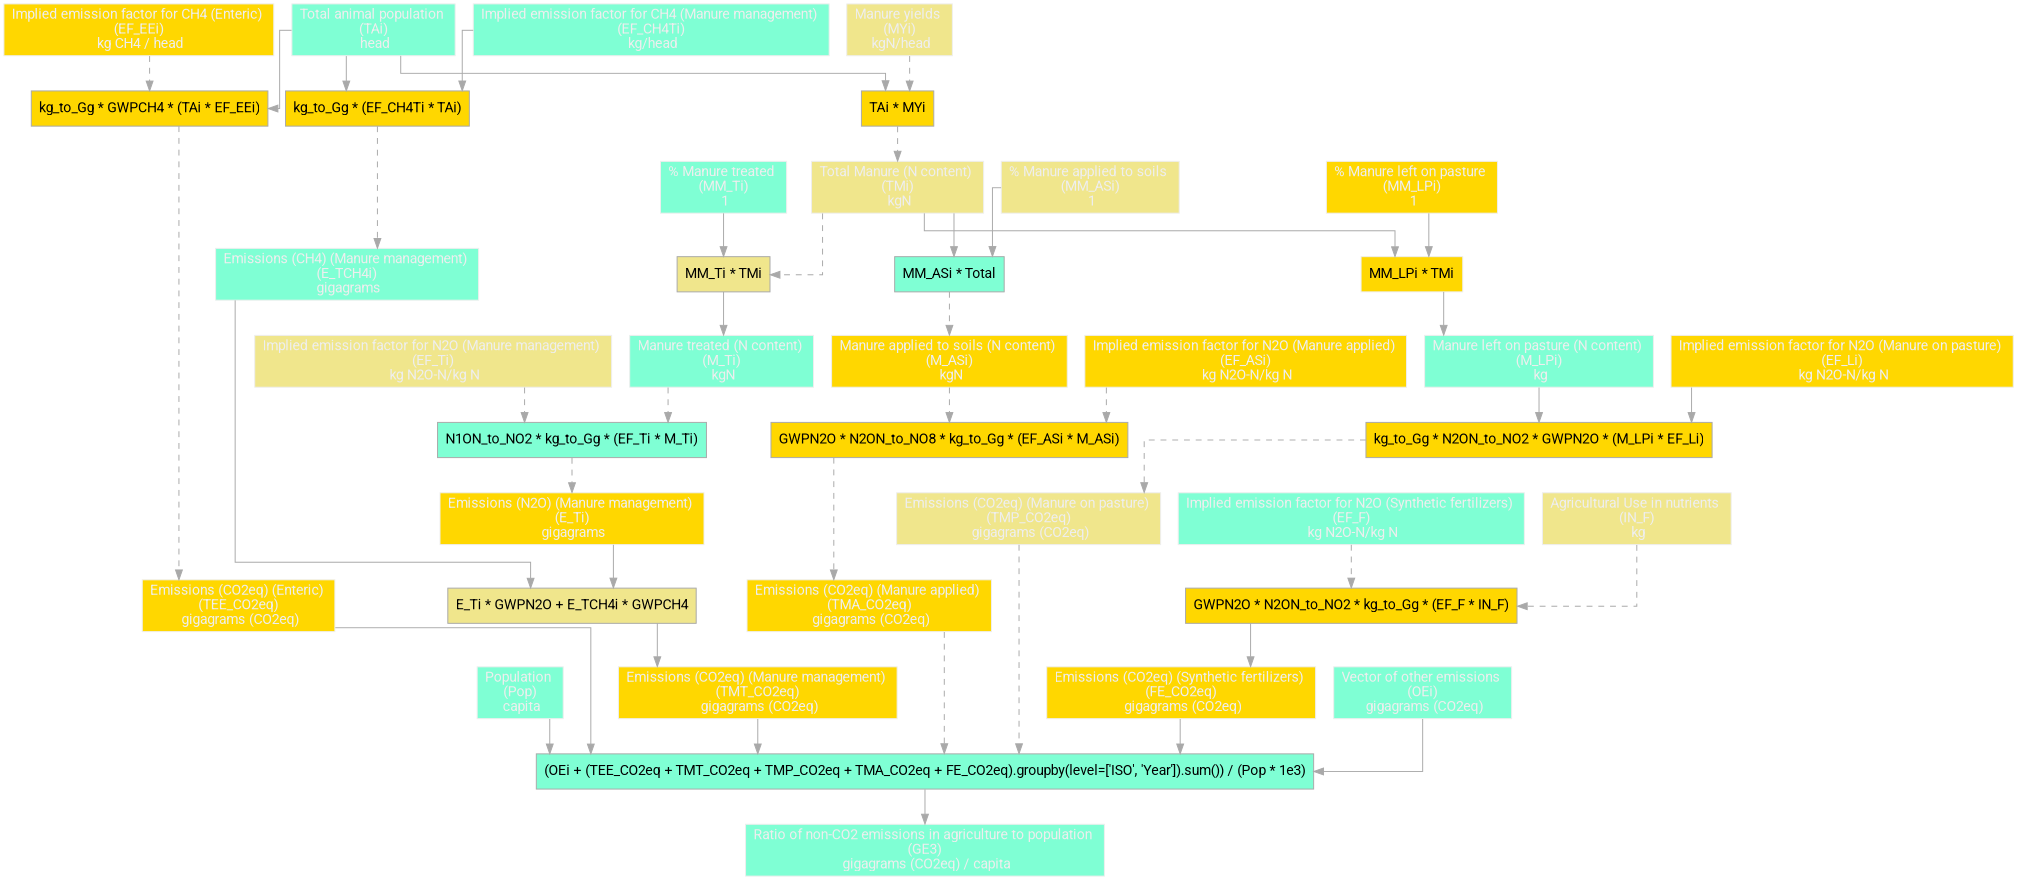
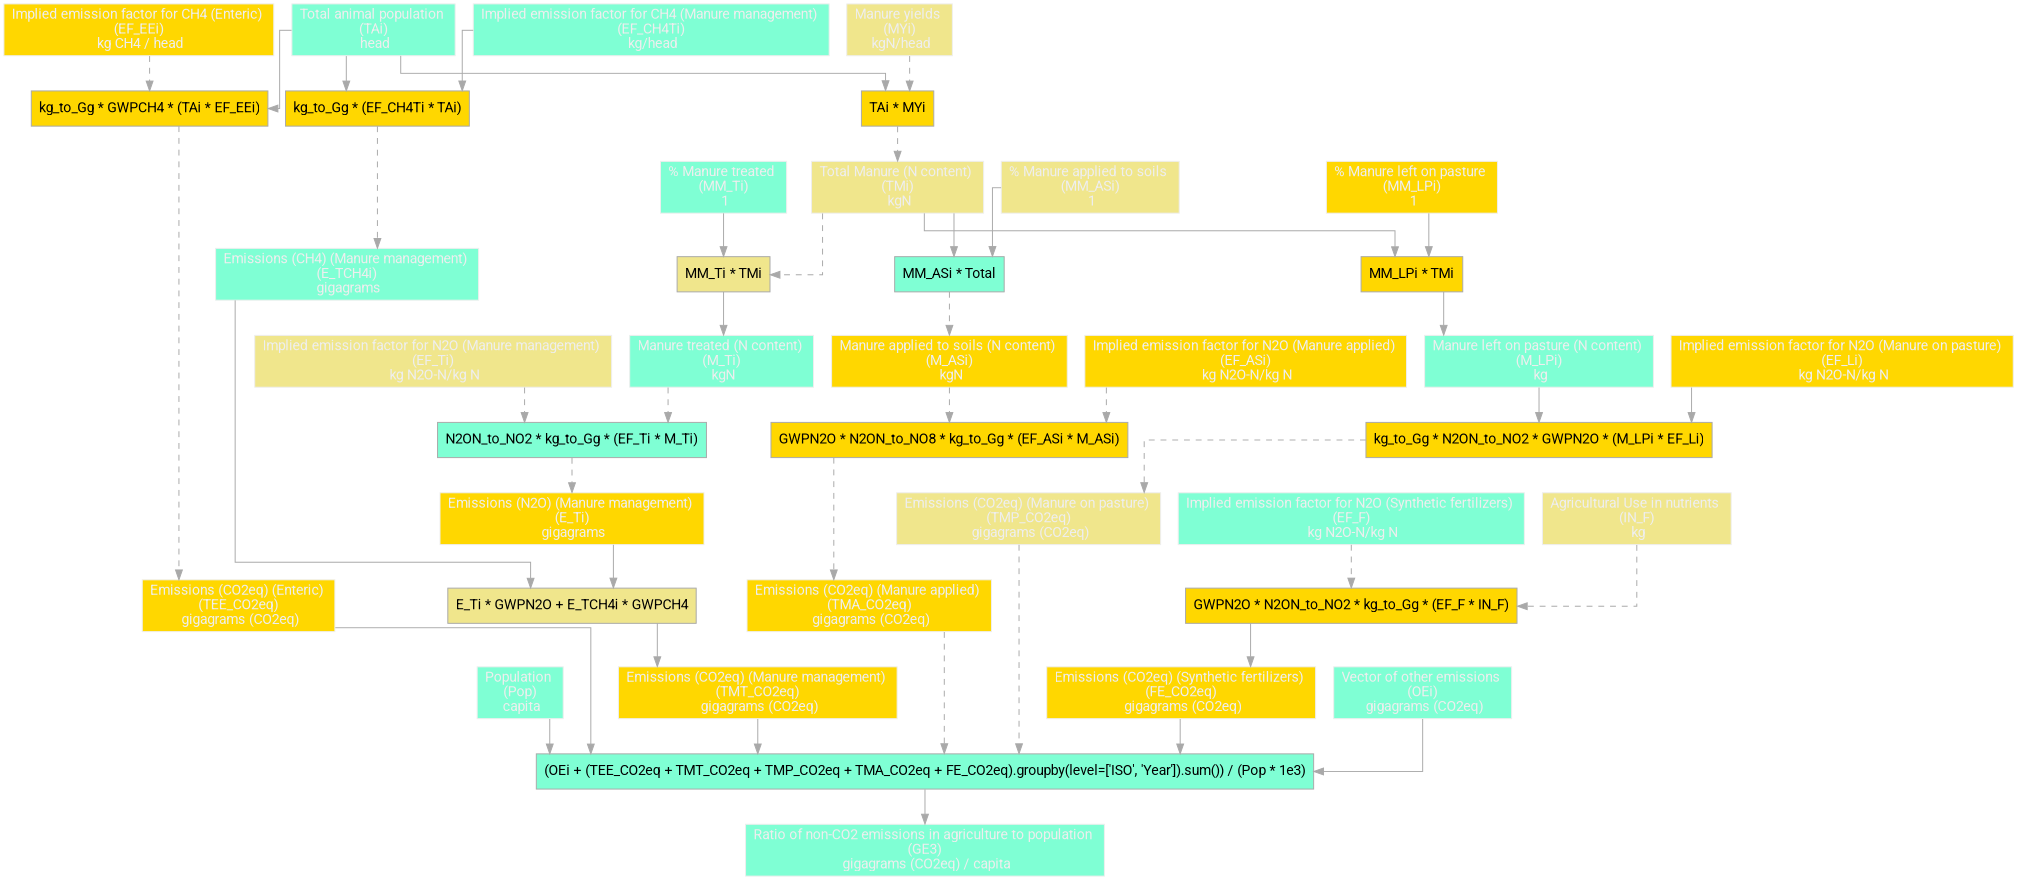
node "MM_LPi * TMi": color #eeeeee -> #a9a9a9
node "N1ON_to_NO2 * kg_to_Gg * (EF_Ti * M_Ti)": label "N1ON_to_NO2 * kg_to_Gg * (EF_Ti * M_Ti)" -> "N2ON_to_NO2 * kg_to_Gg * (EF_Ti * M_Ti)"
